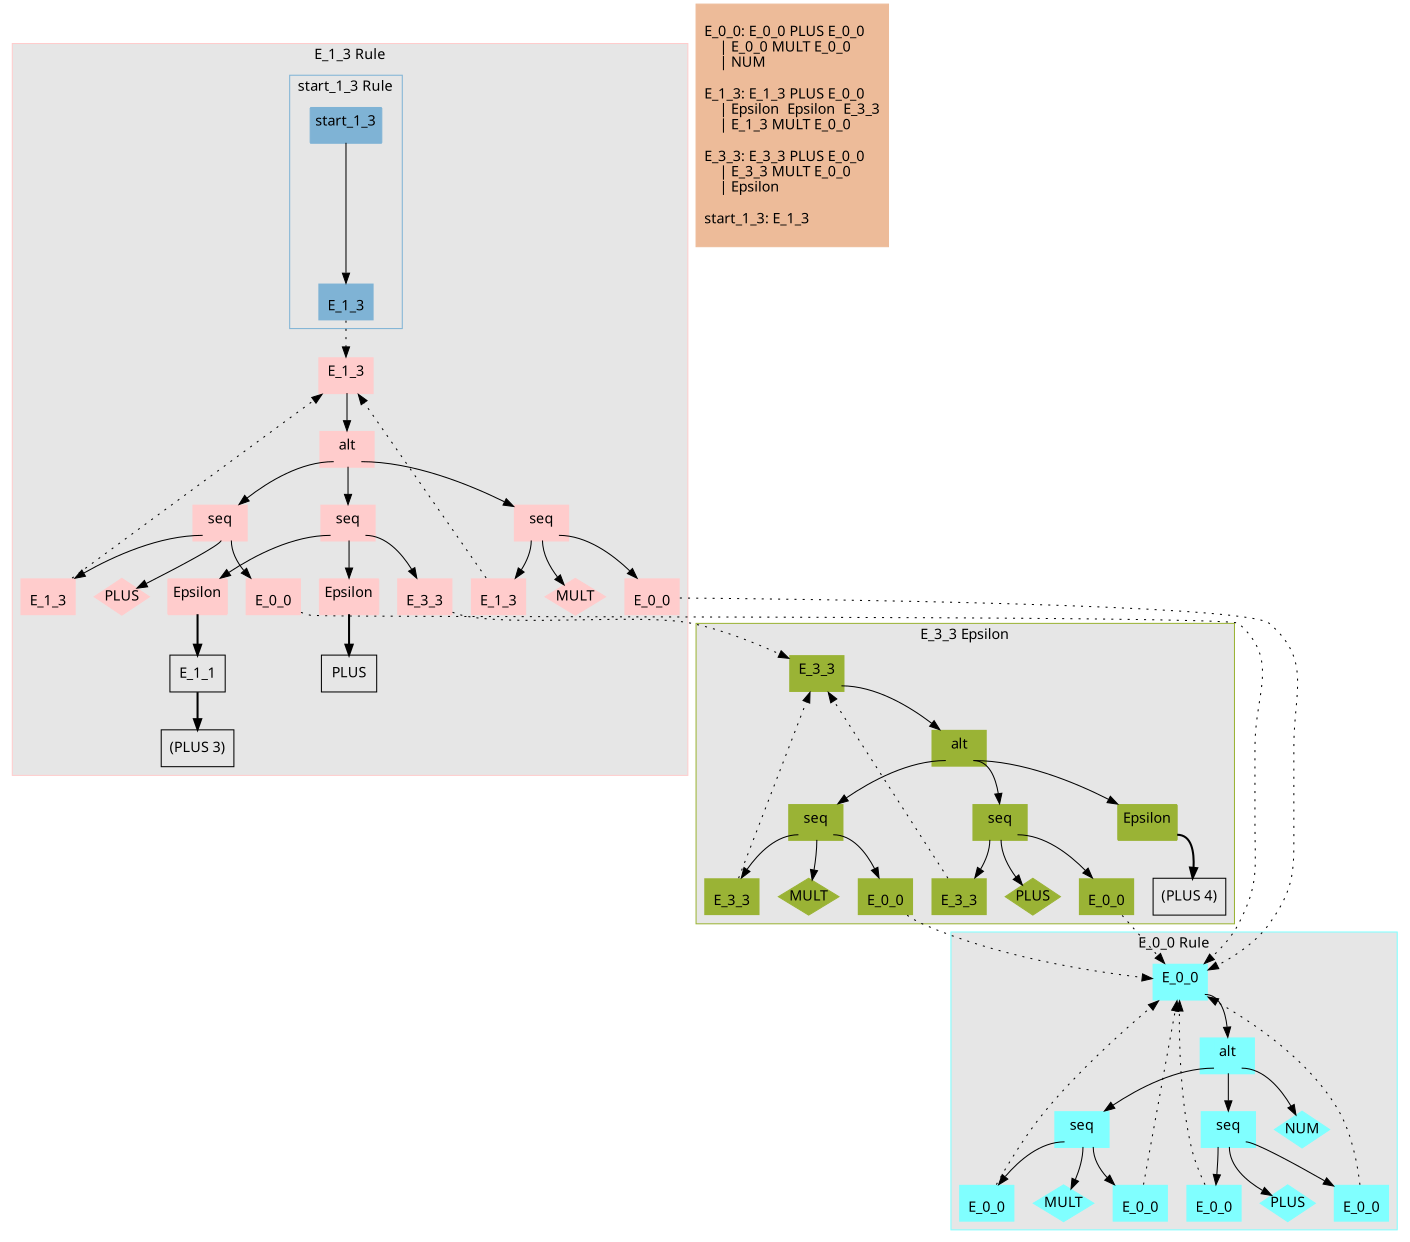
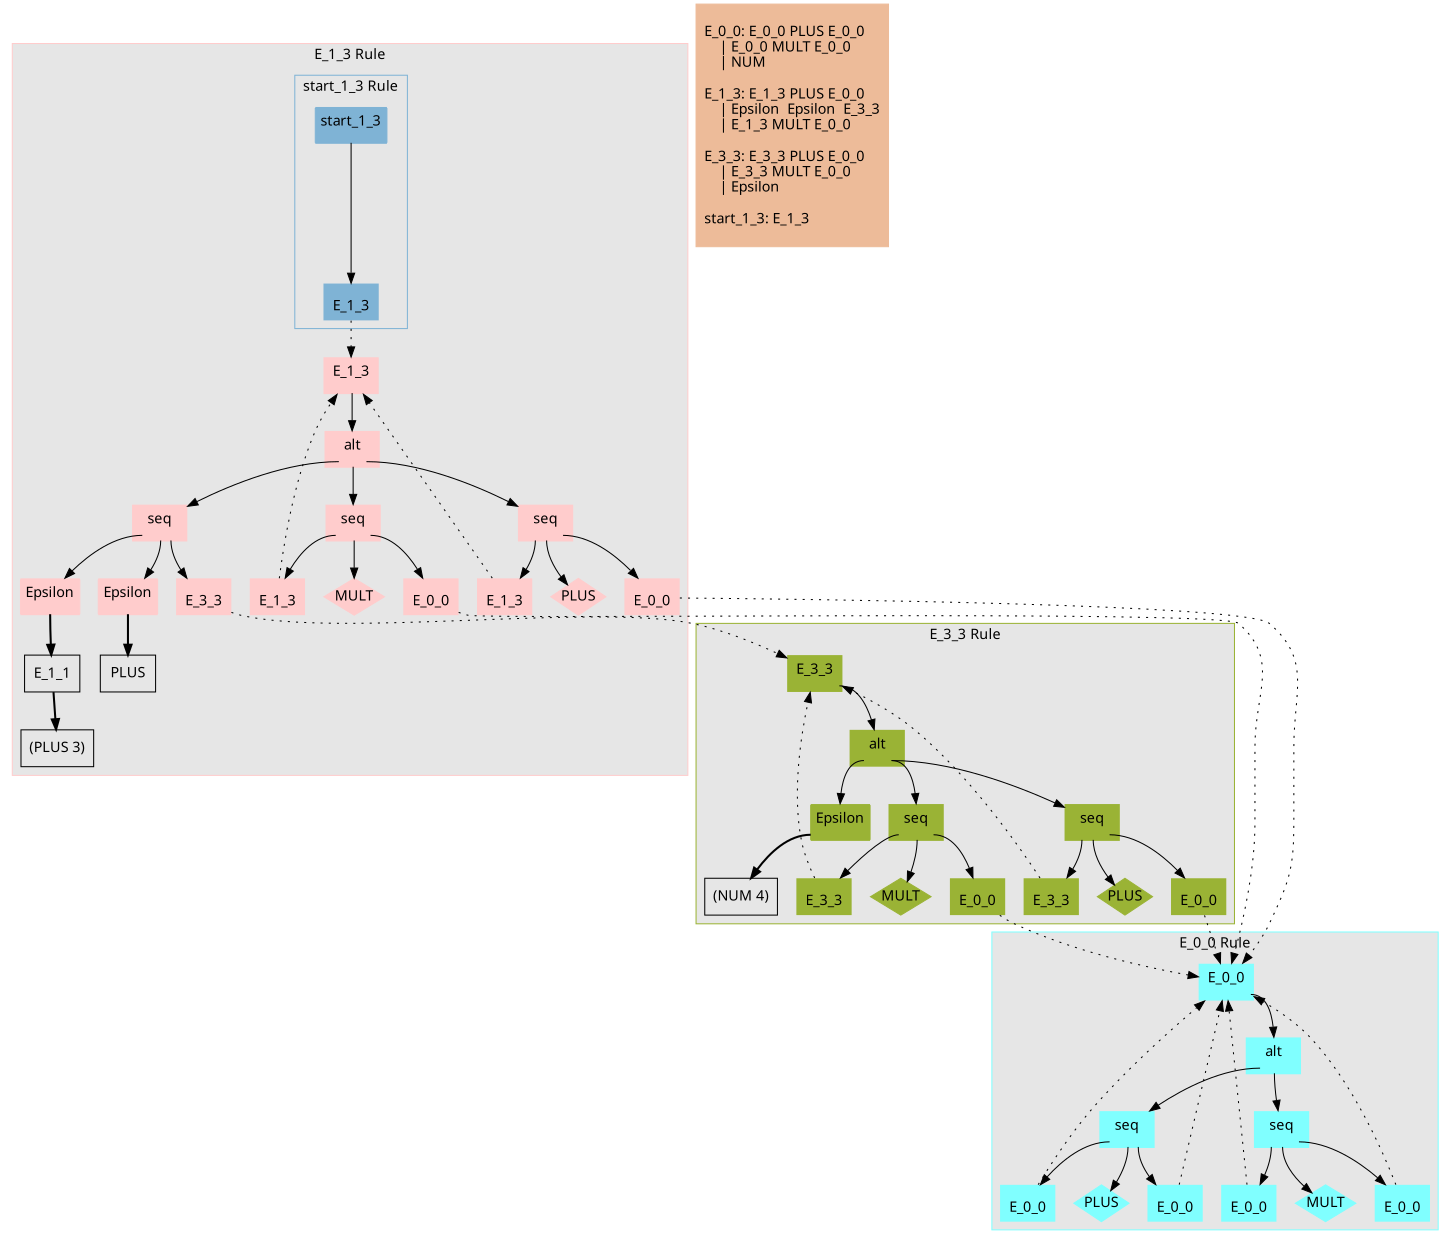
cluster "E_3_3 Epsilon": label "E_3_3 Epsilon" -> "E_3_3 Rule"
node "(PLUS 4)": label "(PLUS 4)" -> "(NUM 4)"
node "NUM": removed
